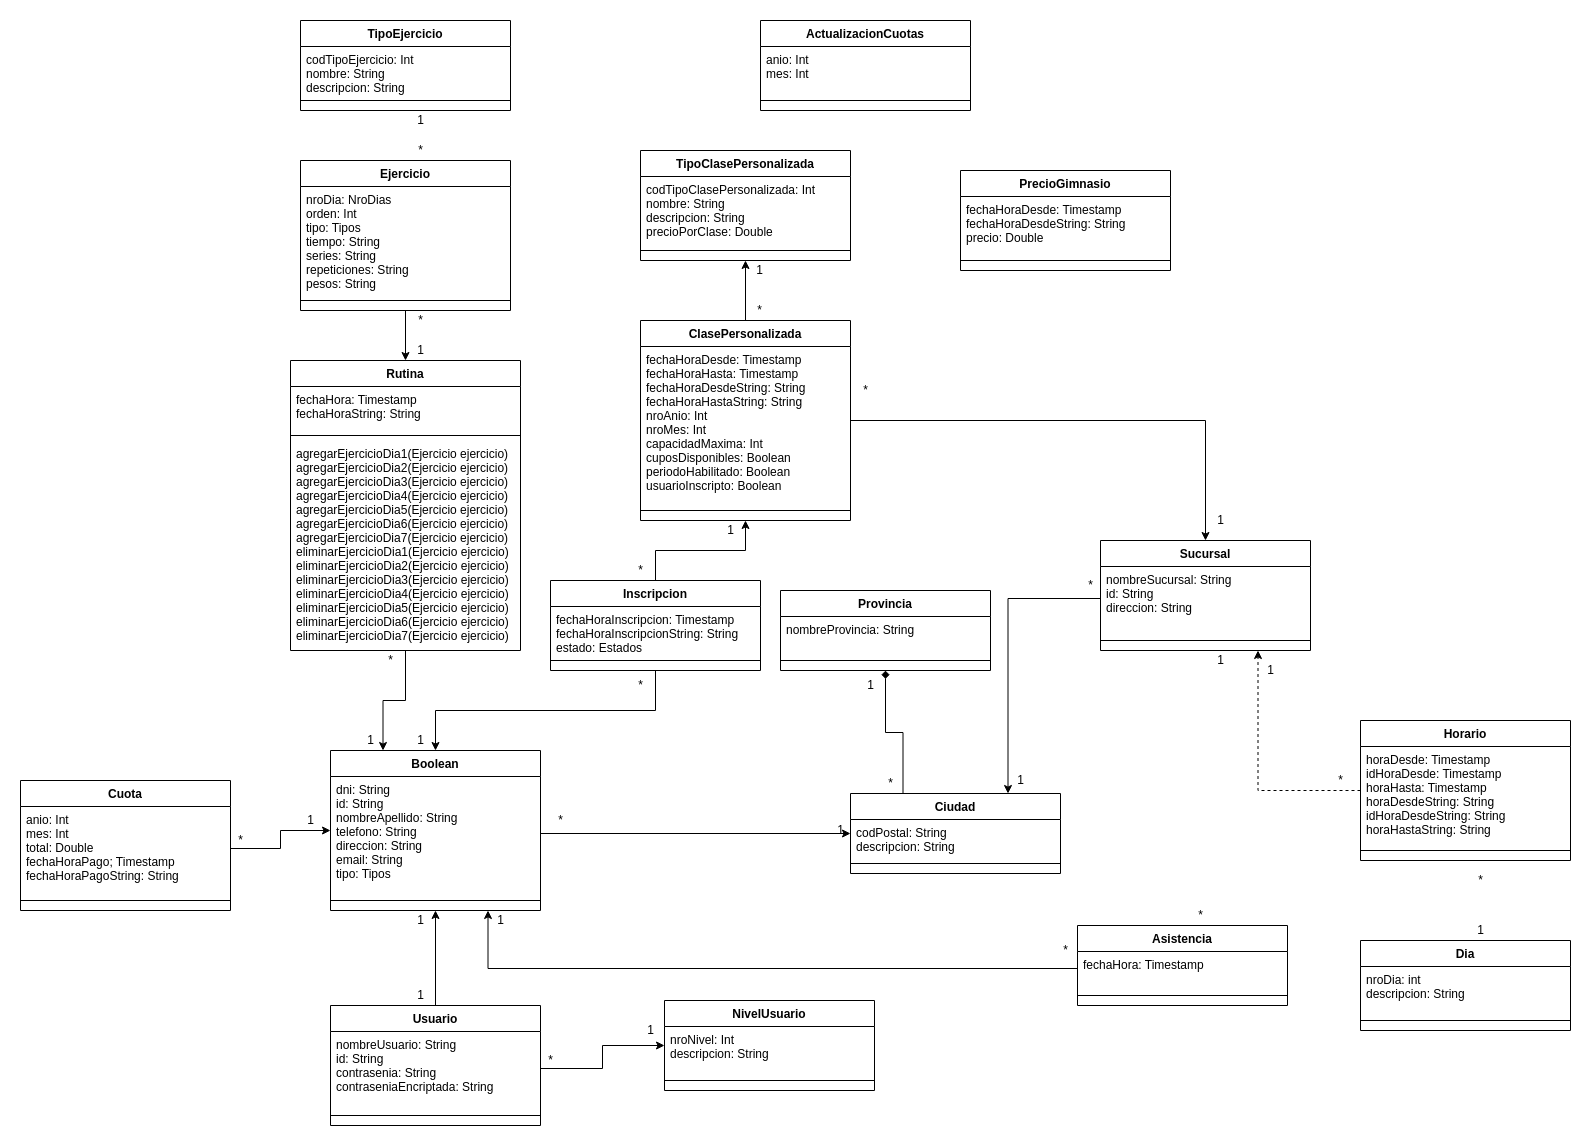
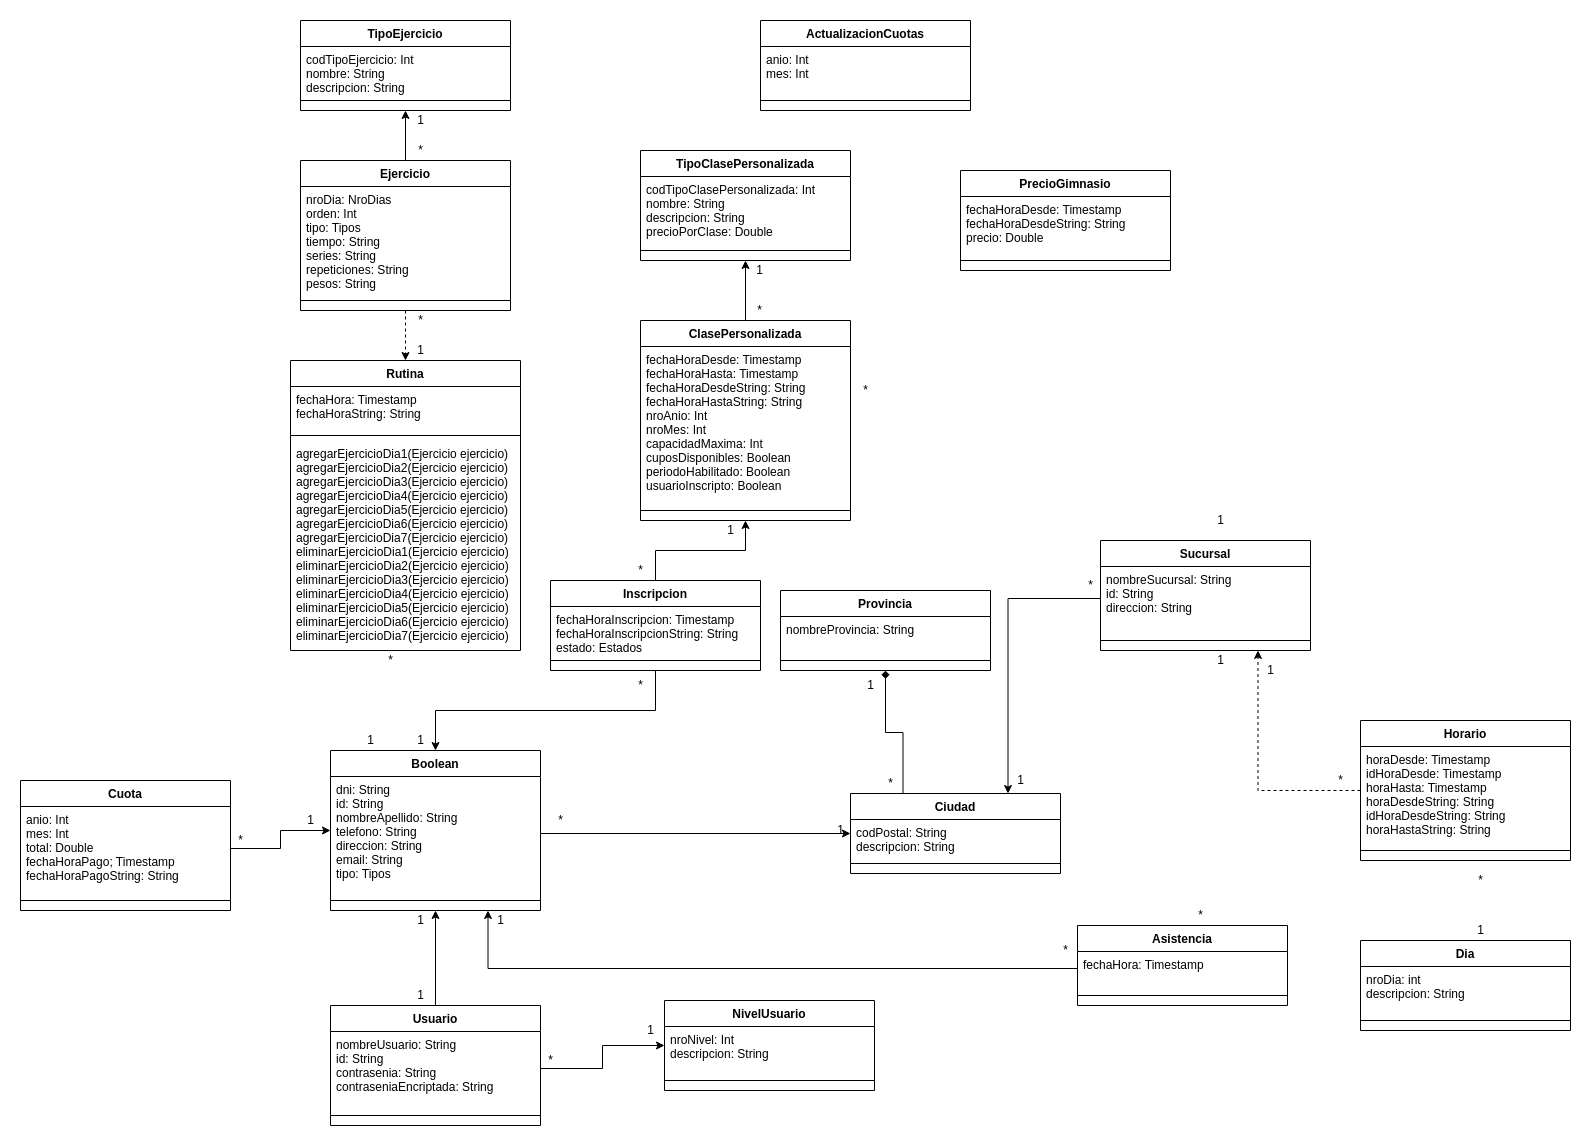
edge "Ejercicio" -> "TipoEjercicio": added
edge "Ejercicio" -> "Rutina": style solid -> dashed
edge "ClasePersonalizada" -> "Sucursal": removed
edge "Rutina" -> "Boolean": removed
